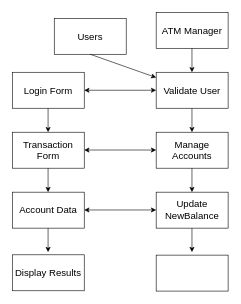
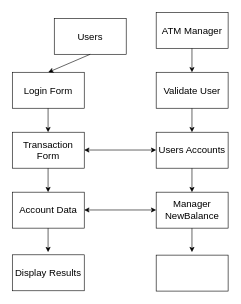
edge "Users" -> "Validate User": now "Users" -> "Login Form"
edge "Login Form" -- "Validate User": removed
node "Manage Accounts": label "Manage Accounts" -> "Users Accounts"
node "Update NewBalance": label "Update NewBalance" -> "Manager NewBalance"
